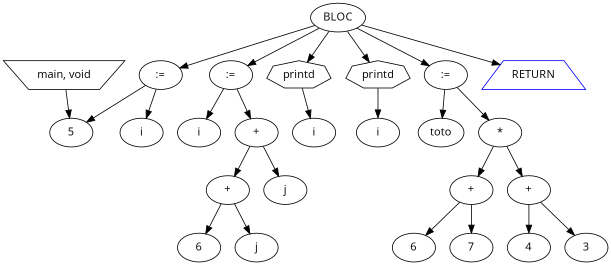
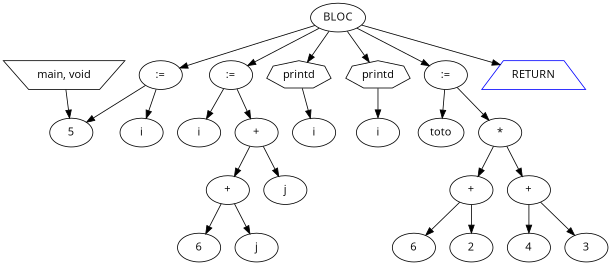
node "7": label "7" -> "2"
